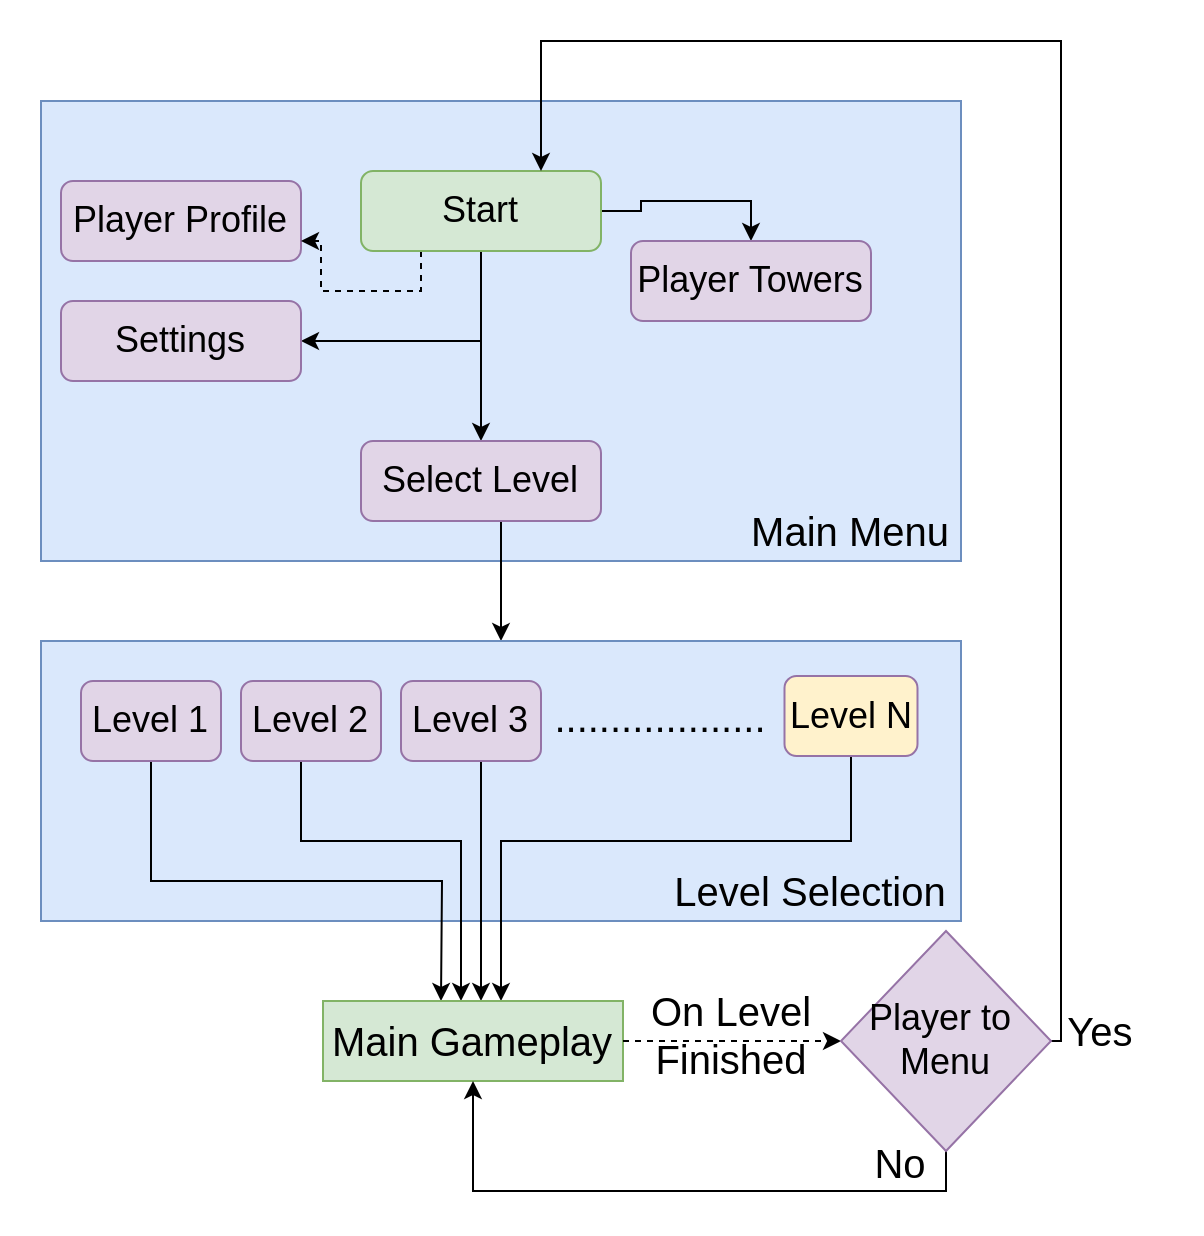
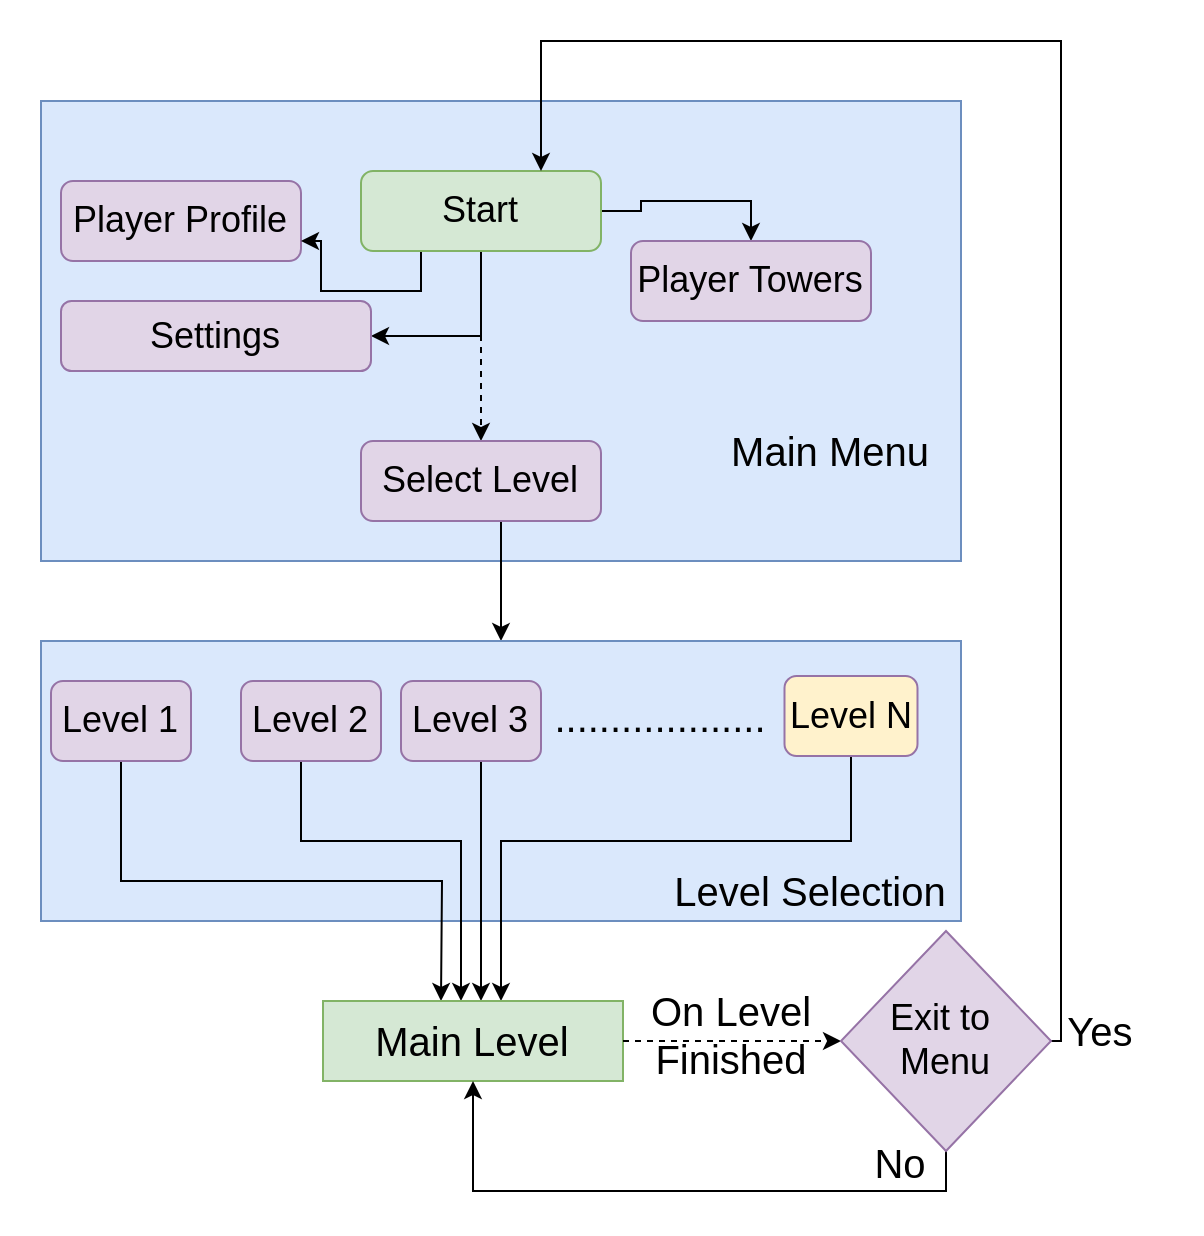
edge "Start" -> "Player Profile": style dashed -> solid
node "Settings": size 240x80 -> 310x70
edge "Start" -> "Select Level": style solid -> dashed
node "Main Menu": moved (851, 531) -> (831, 451)
node "Level 1": moved (151, 721) -> (121, 721)
node "Main Gameplay": label "Main Gameplay" -> "Main Level"
node "Player to Menu": label "Player to Menu" -> "Exit to Menu"
